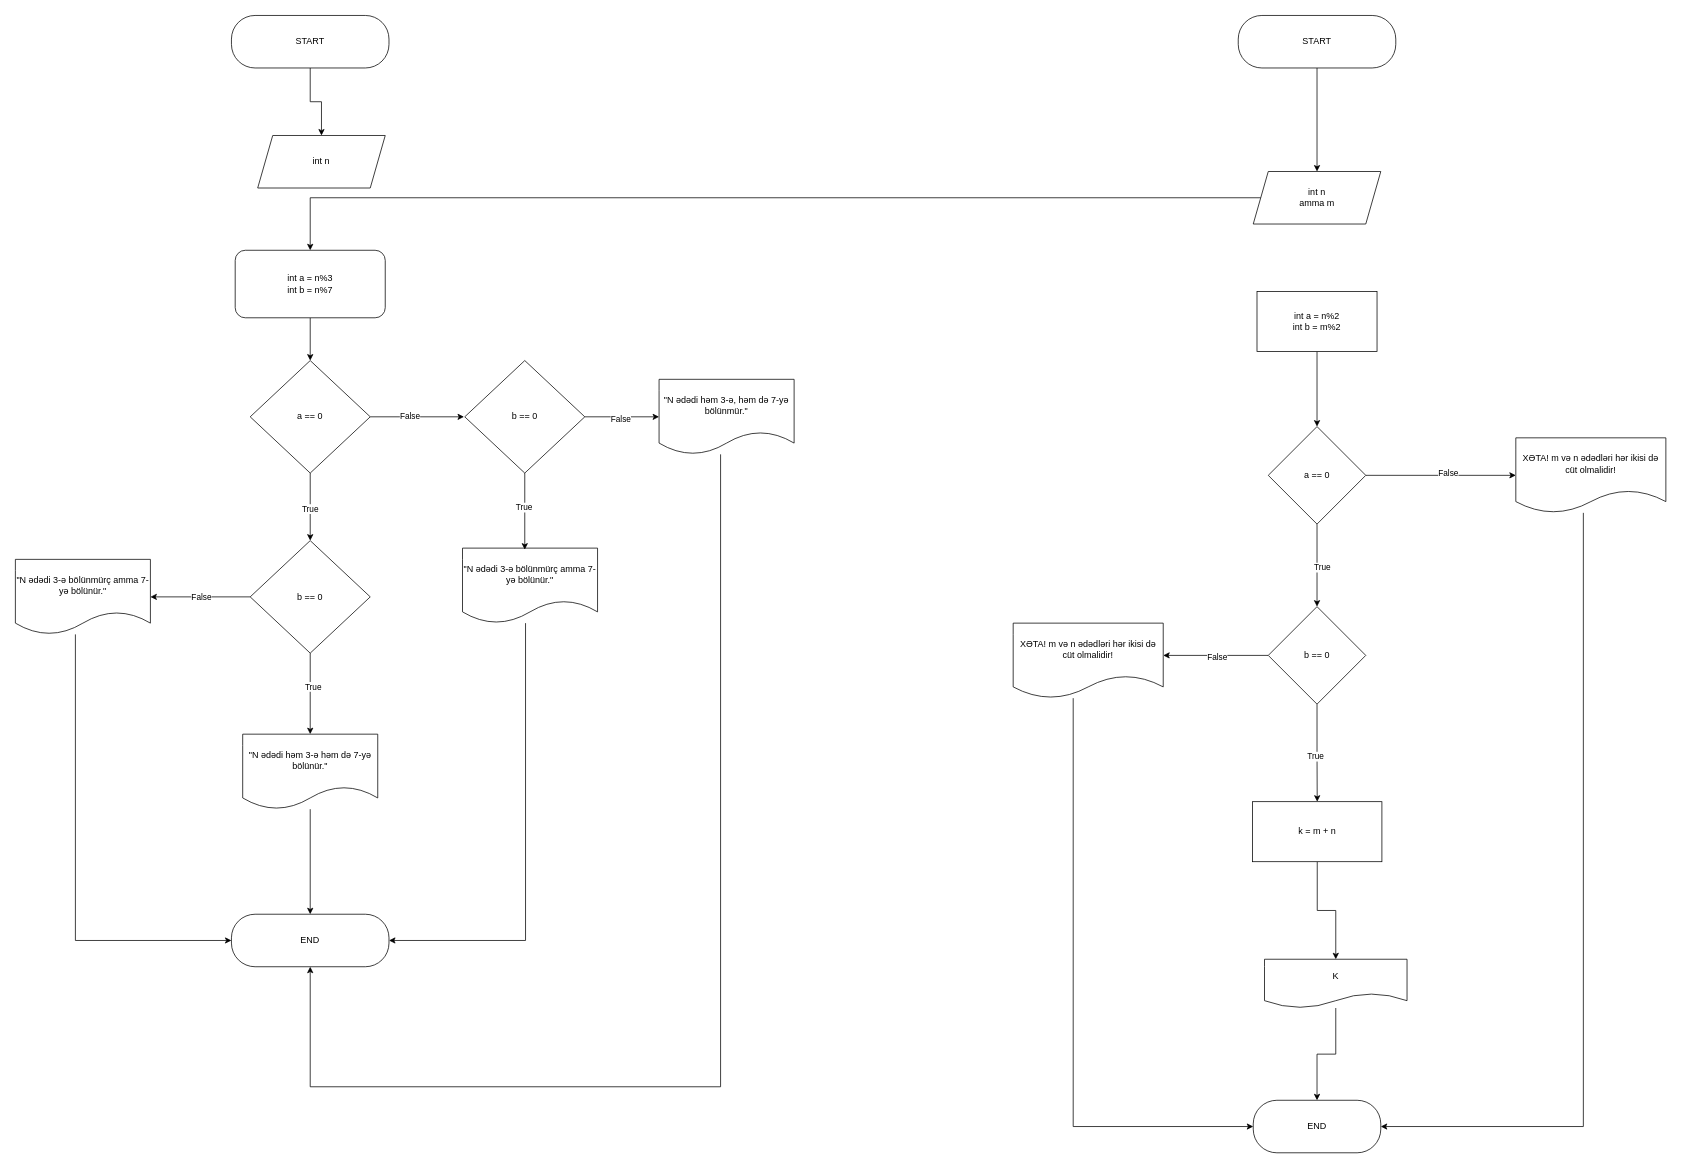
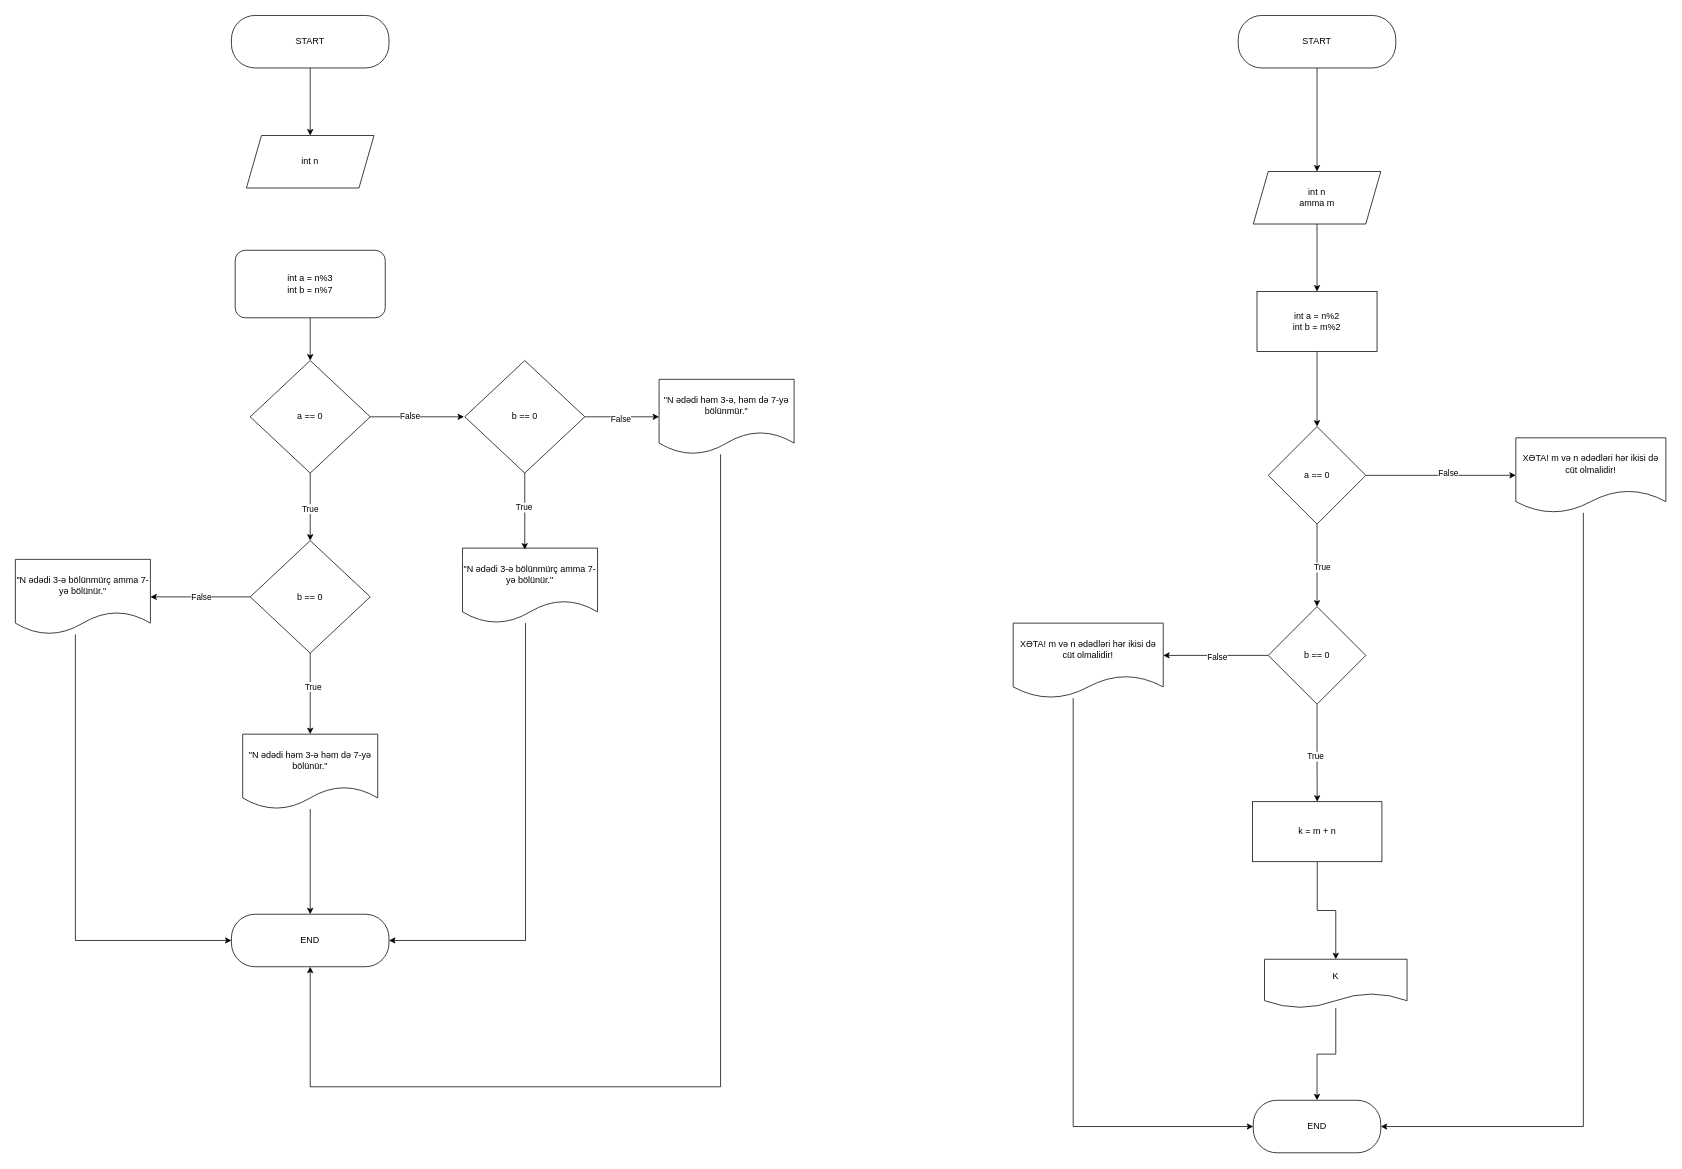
node "int n": moved (321, 162) -> (310, 162)
edge "int n amma m" -> "int a = n%3 int b = n%7": now "int n amma m" -> "int a = n%2 int b = m%2"
